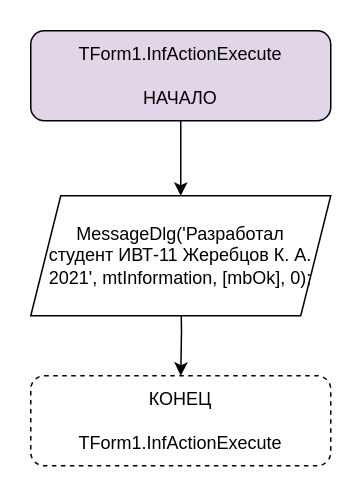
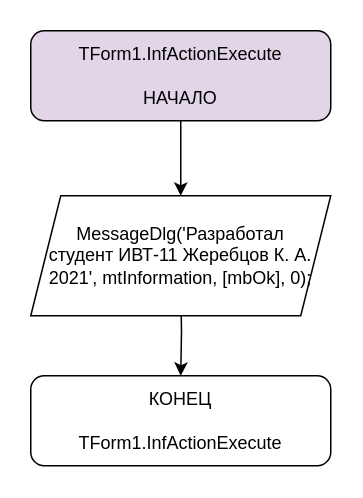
node "КОНЕЦ TForm1.InfActionExecute": style dashed -> solid
